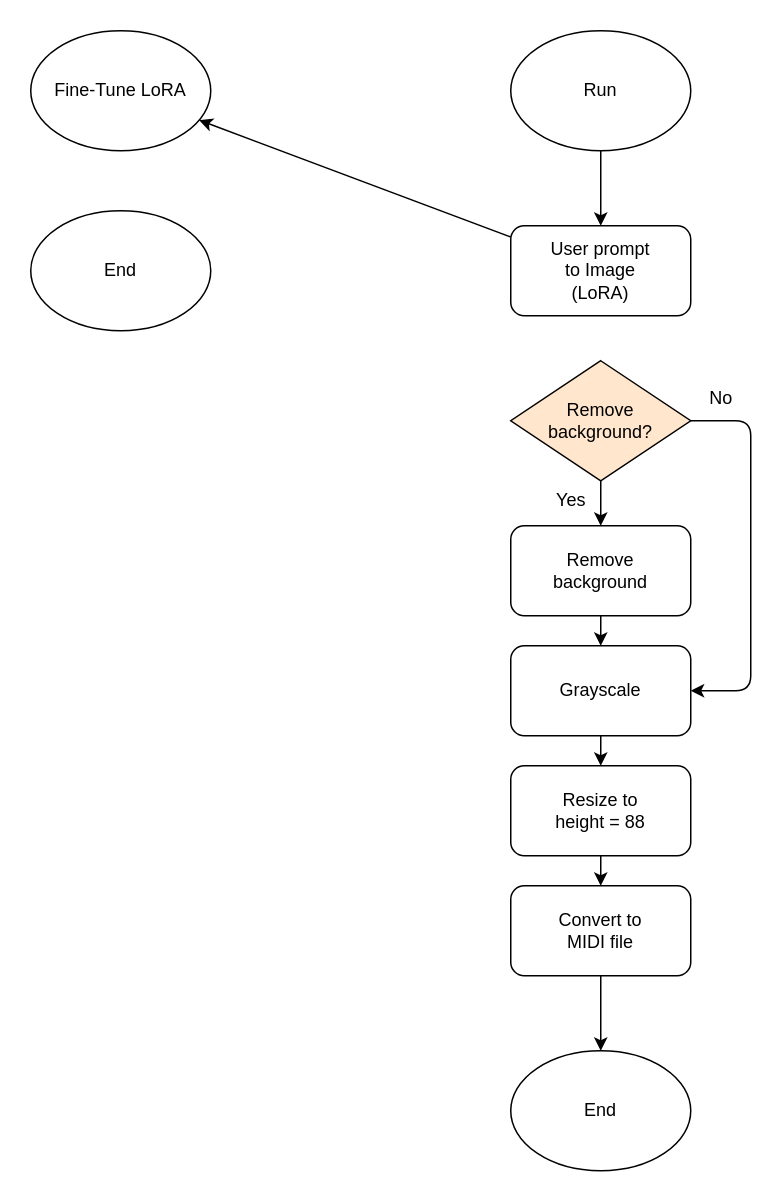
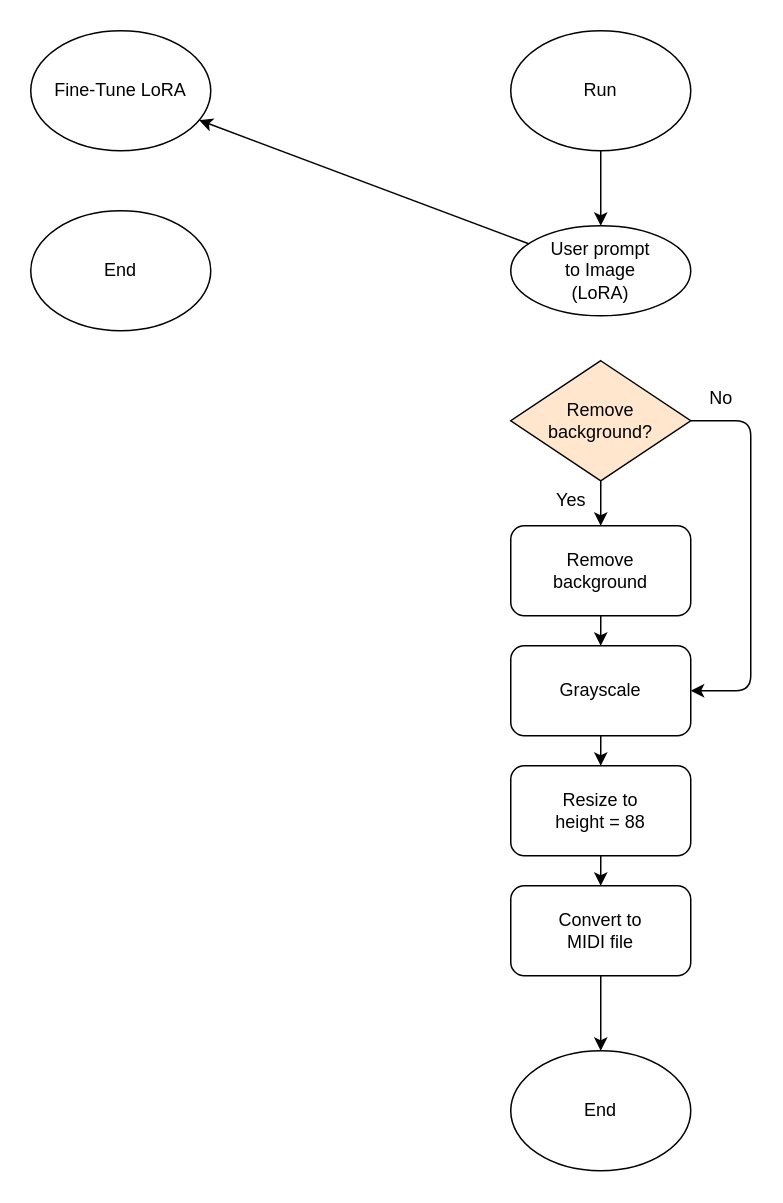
node "User prompt to Image (LoRA)": shape rounded rectangle -> ellipse
